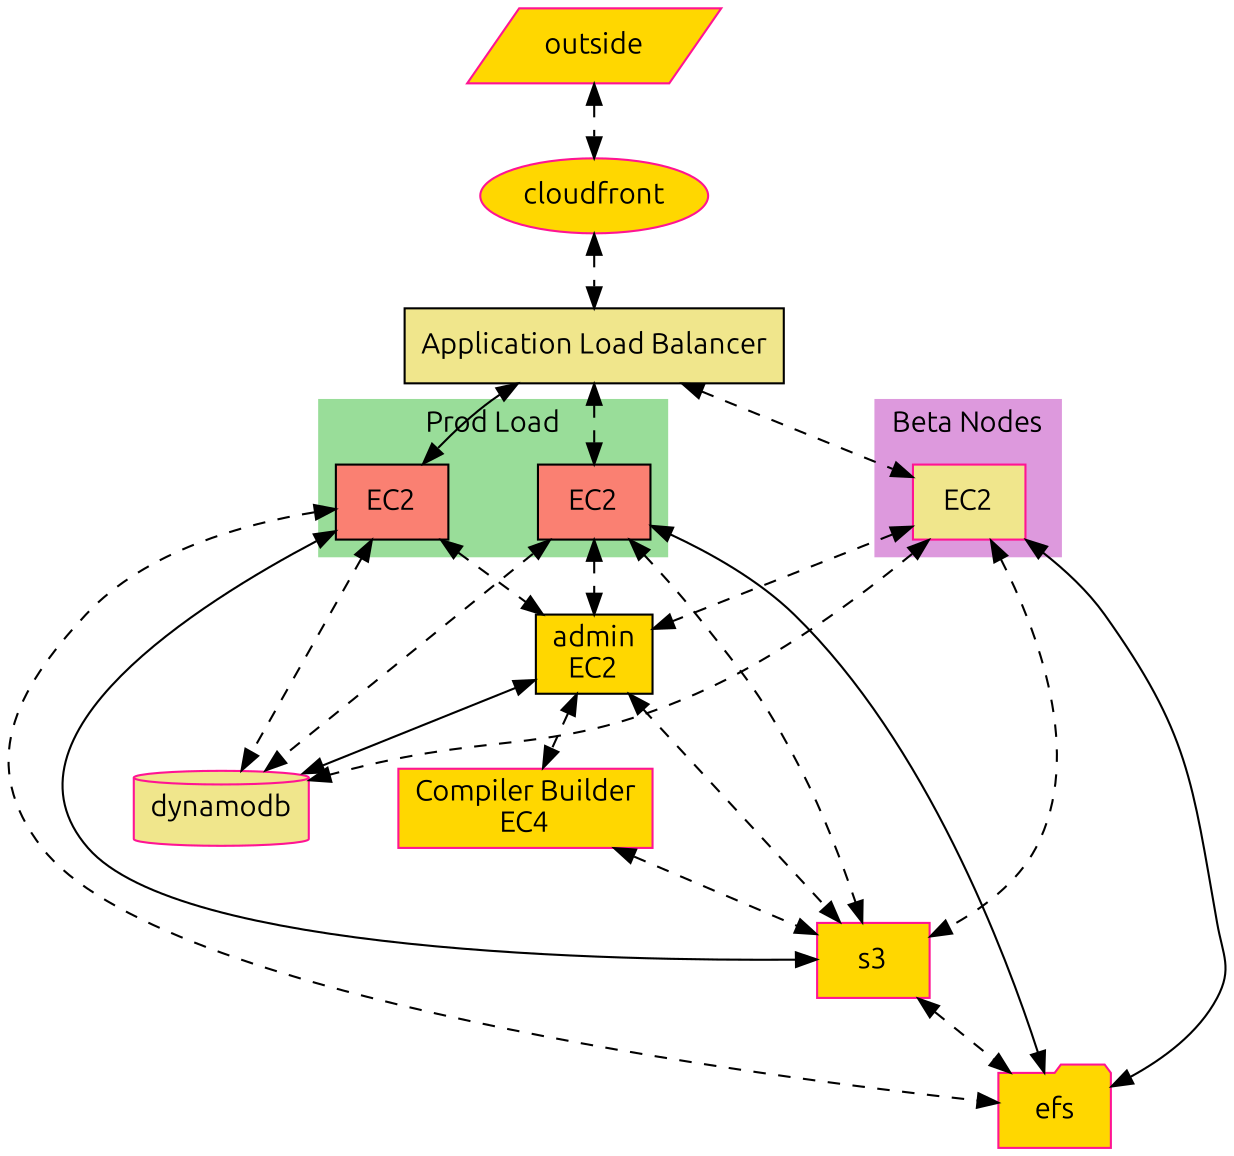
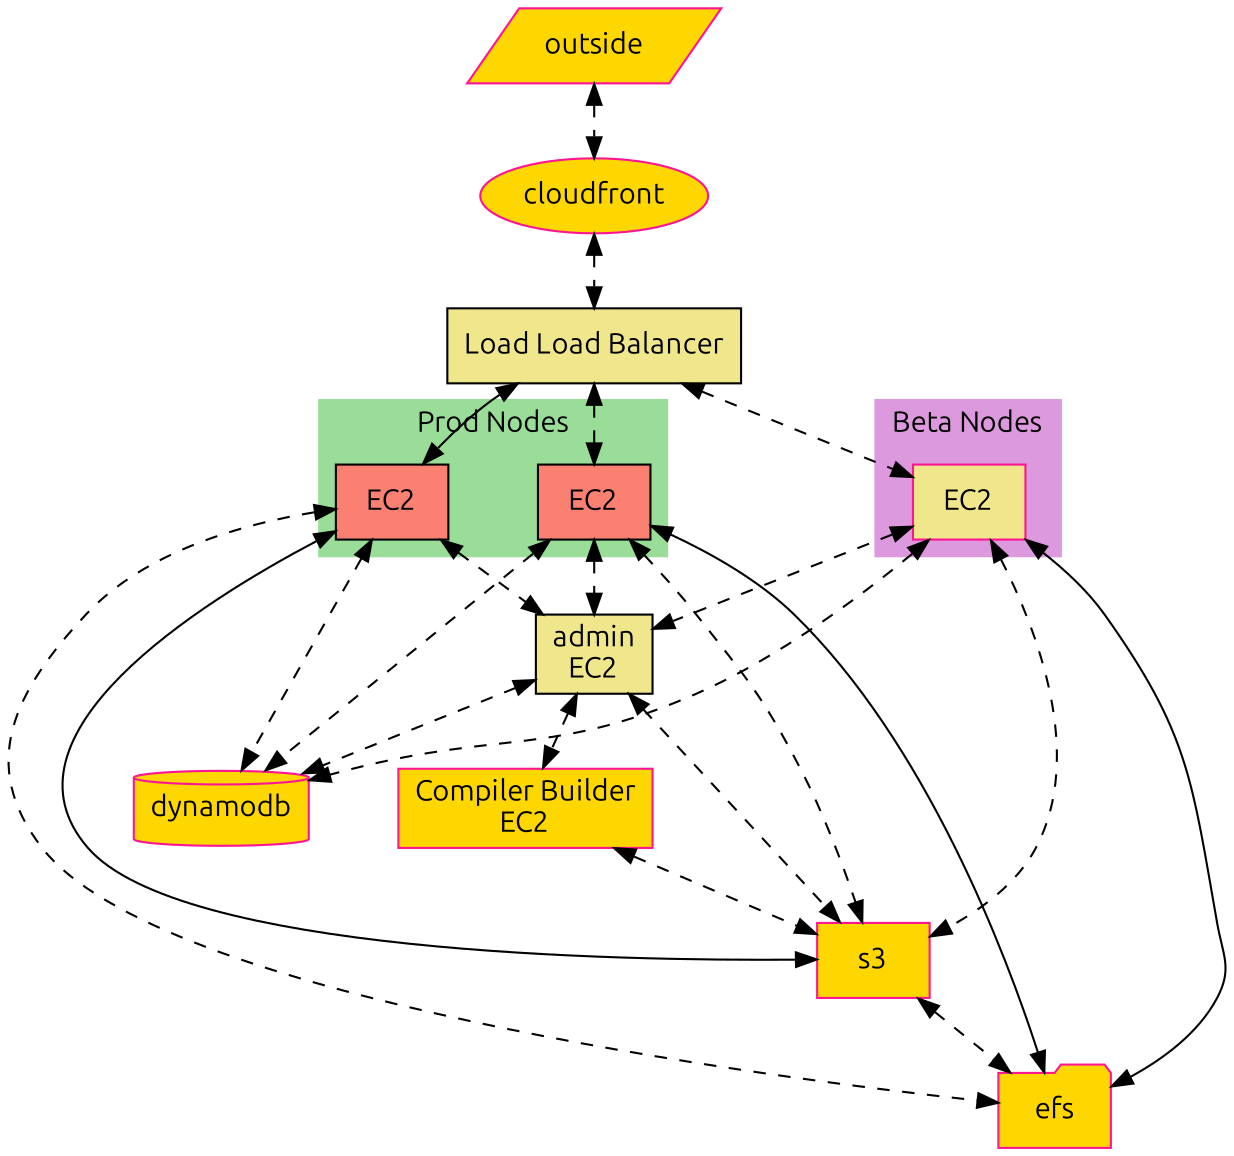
node "Application Load Balancer": label "Application Load Balancer" -> "Load Load Balancer"
cluster "Prod Load": label "Prod Load" -> "Prod Nodes"
node "admin EC2": fillcolor gold -> khaki
edge "admin EC2" -- "dynamodb": style solid -> dashed
node "dynamodb": fillcolor khaki -> gold
node "Compiler Builder EC4": label "Compiler Builder EC4" -> "Compiler Builder EC2"
